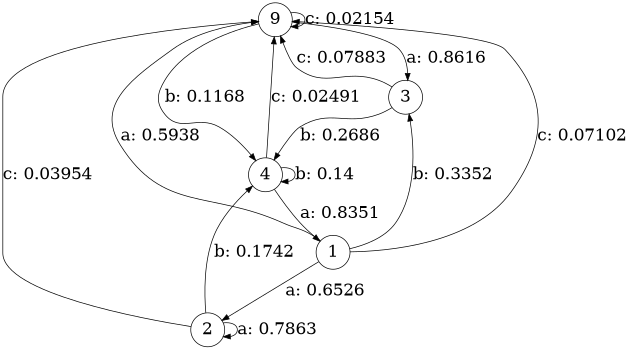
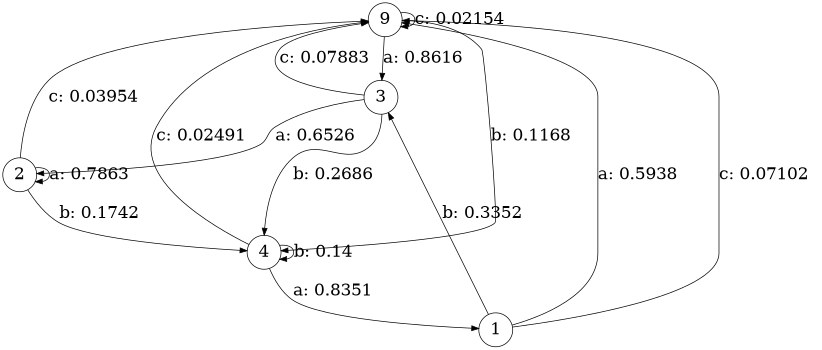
edge "1" -> "2": now "3" -> "2"
